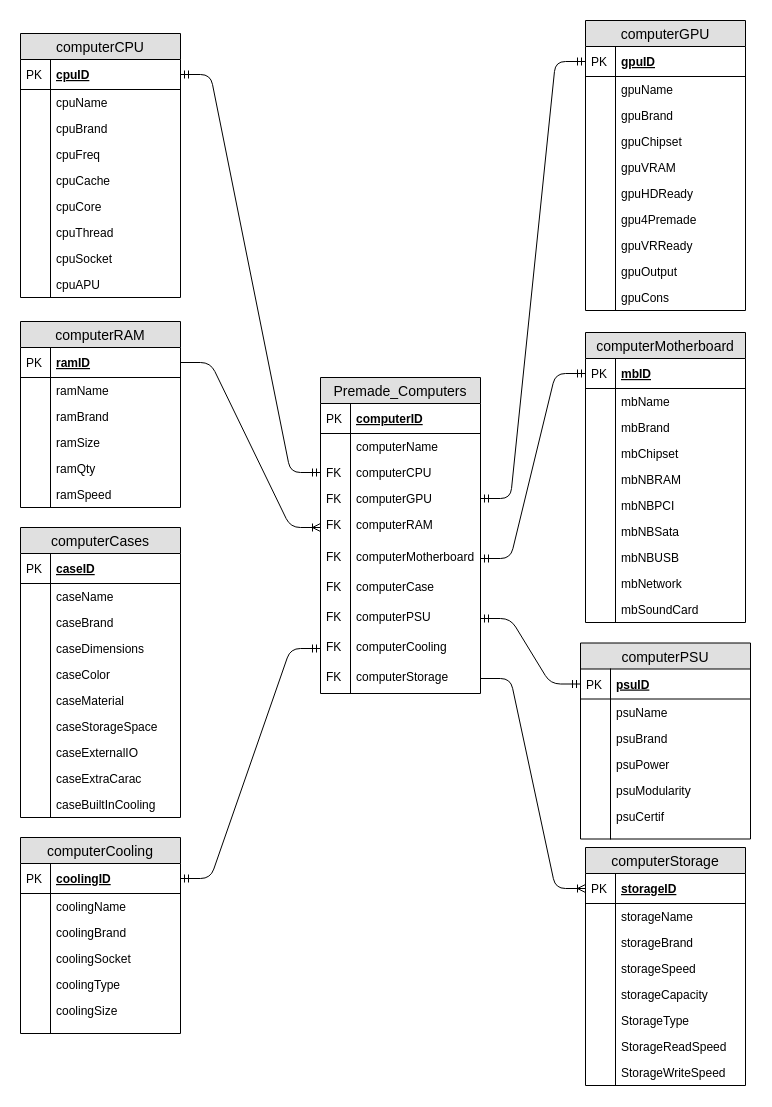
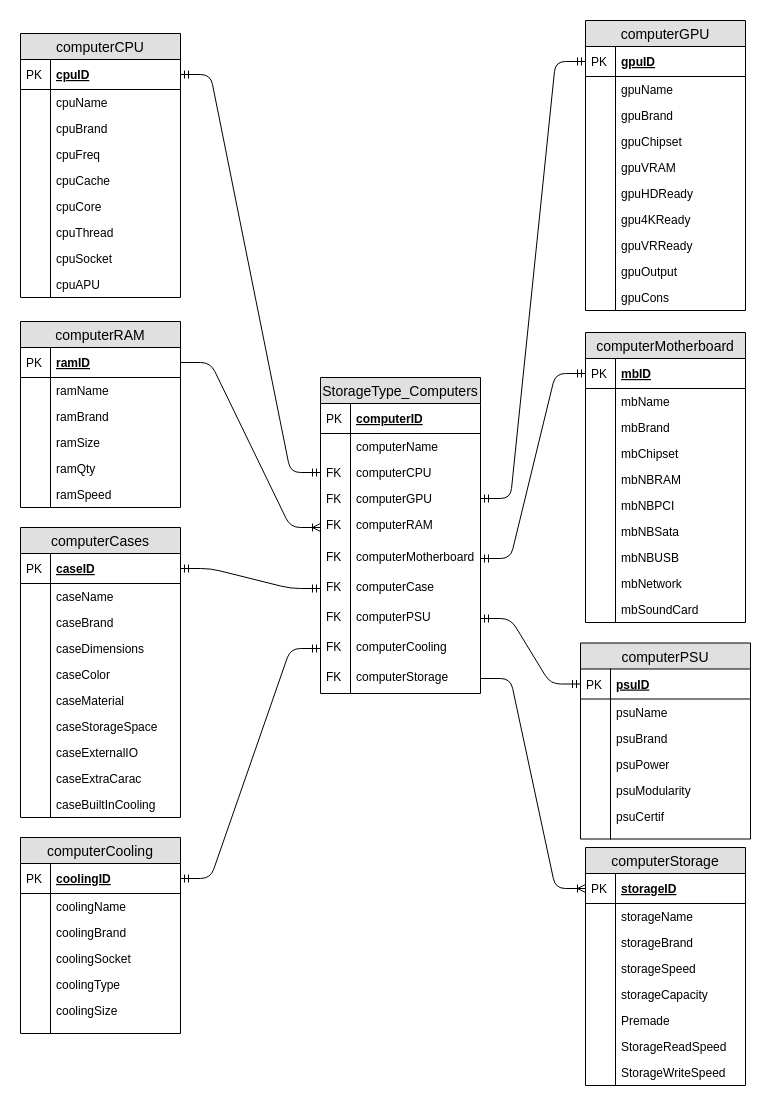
node "gpu4Premade": label "gpu4Premade" -> "gpu4KReady"
node "Premade_Computers": label "Premade_Computers" -> "StorageType_Computers"
edge "caseID" -- "computerCase": added
node "StorageType": label "StorageType" -> "Premade"
